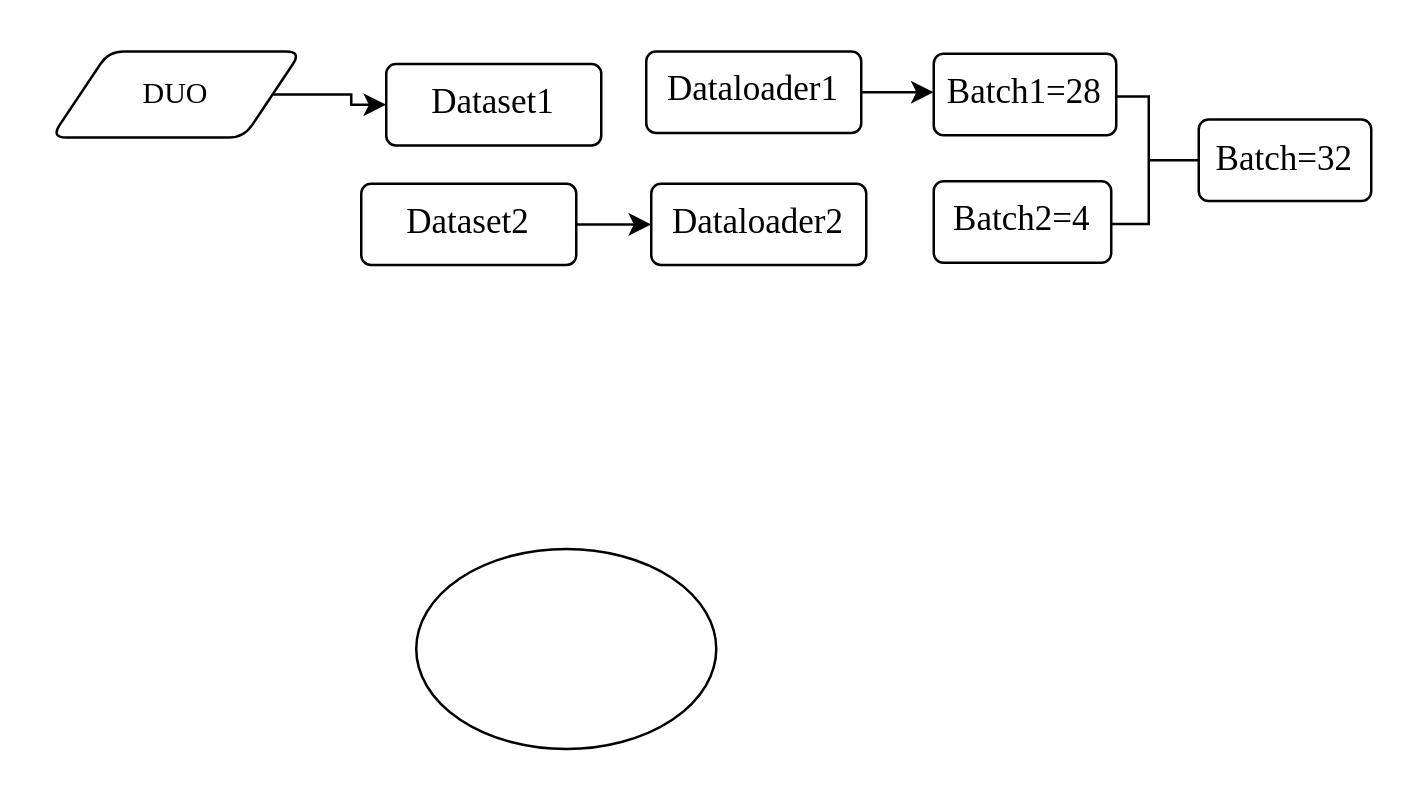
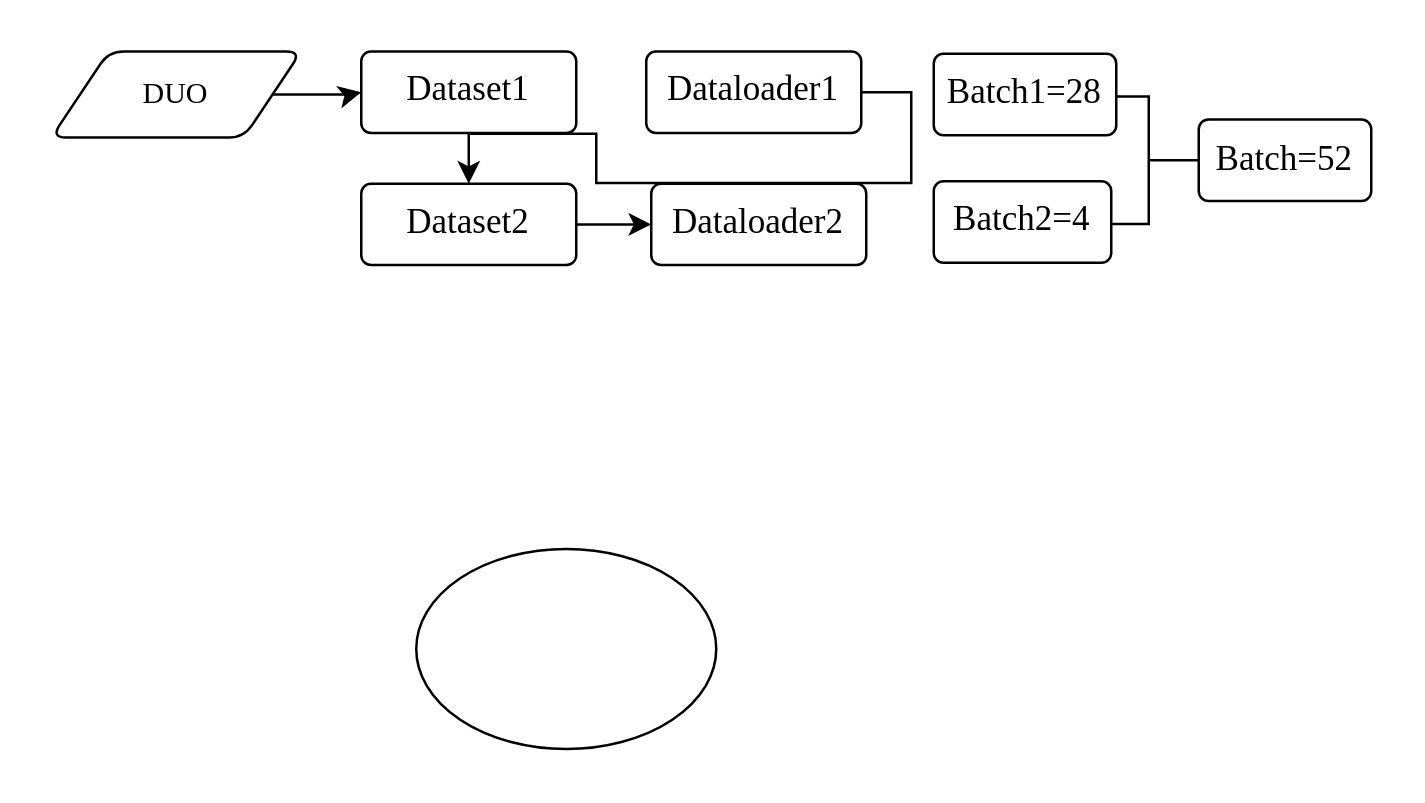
edge "Dataloader1" -> "Batch1=28": now "Dataloader1" -> "Dataset2"
node "Dataset1": moved (494, 104) -> (469, 92)
node "Batch=32": label "Batch=32" -> "Batch=52"
